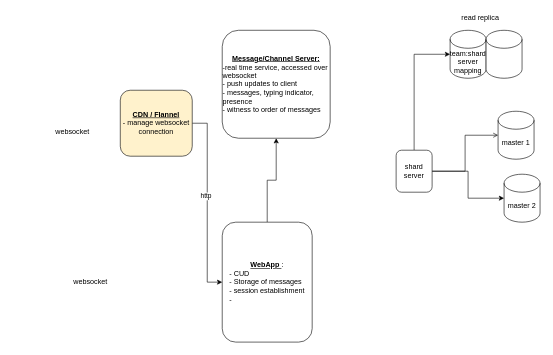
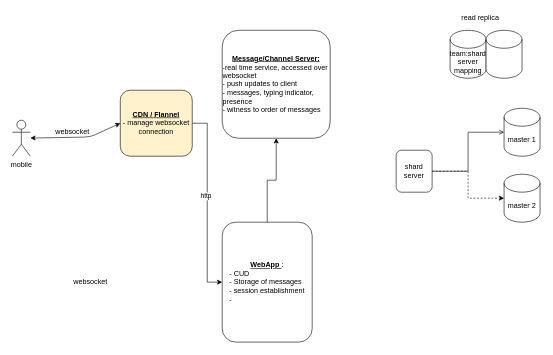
edge "shard server" -> "team:shard server mapping": removed
edge "CDN / Flannel - manage websocket connection" -- "mobile": added
node "master 1": moved (516, 135) -> (522, 132)
node "mobile": added
edge "shard server" -> "master 2": style solid -> dashed
